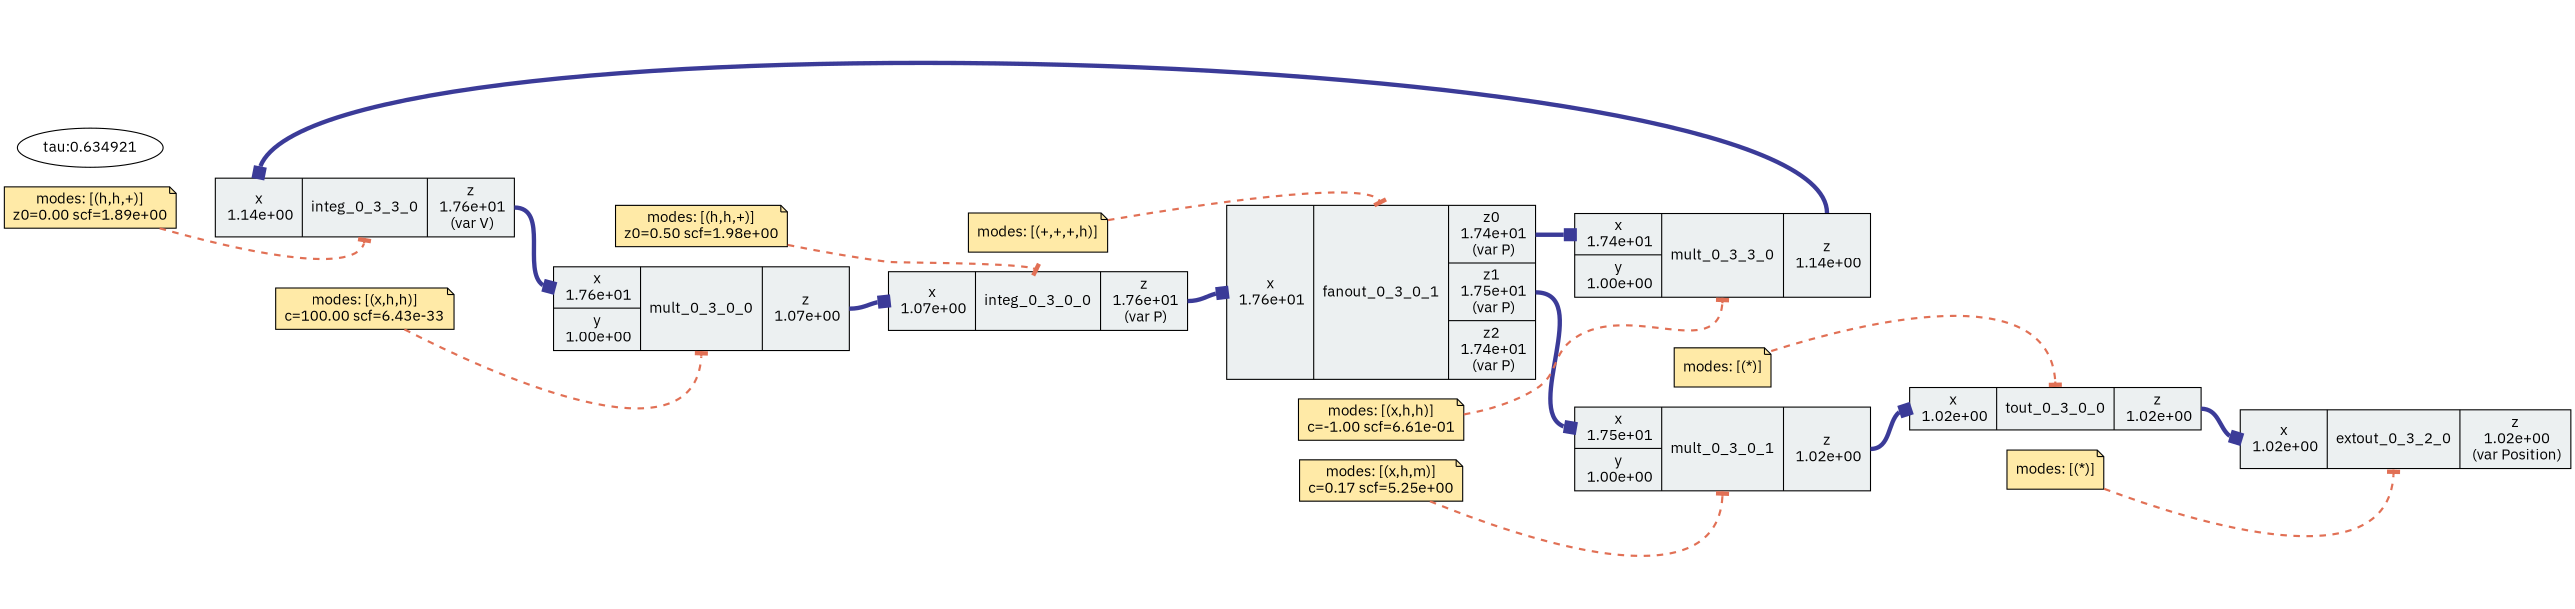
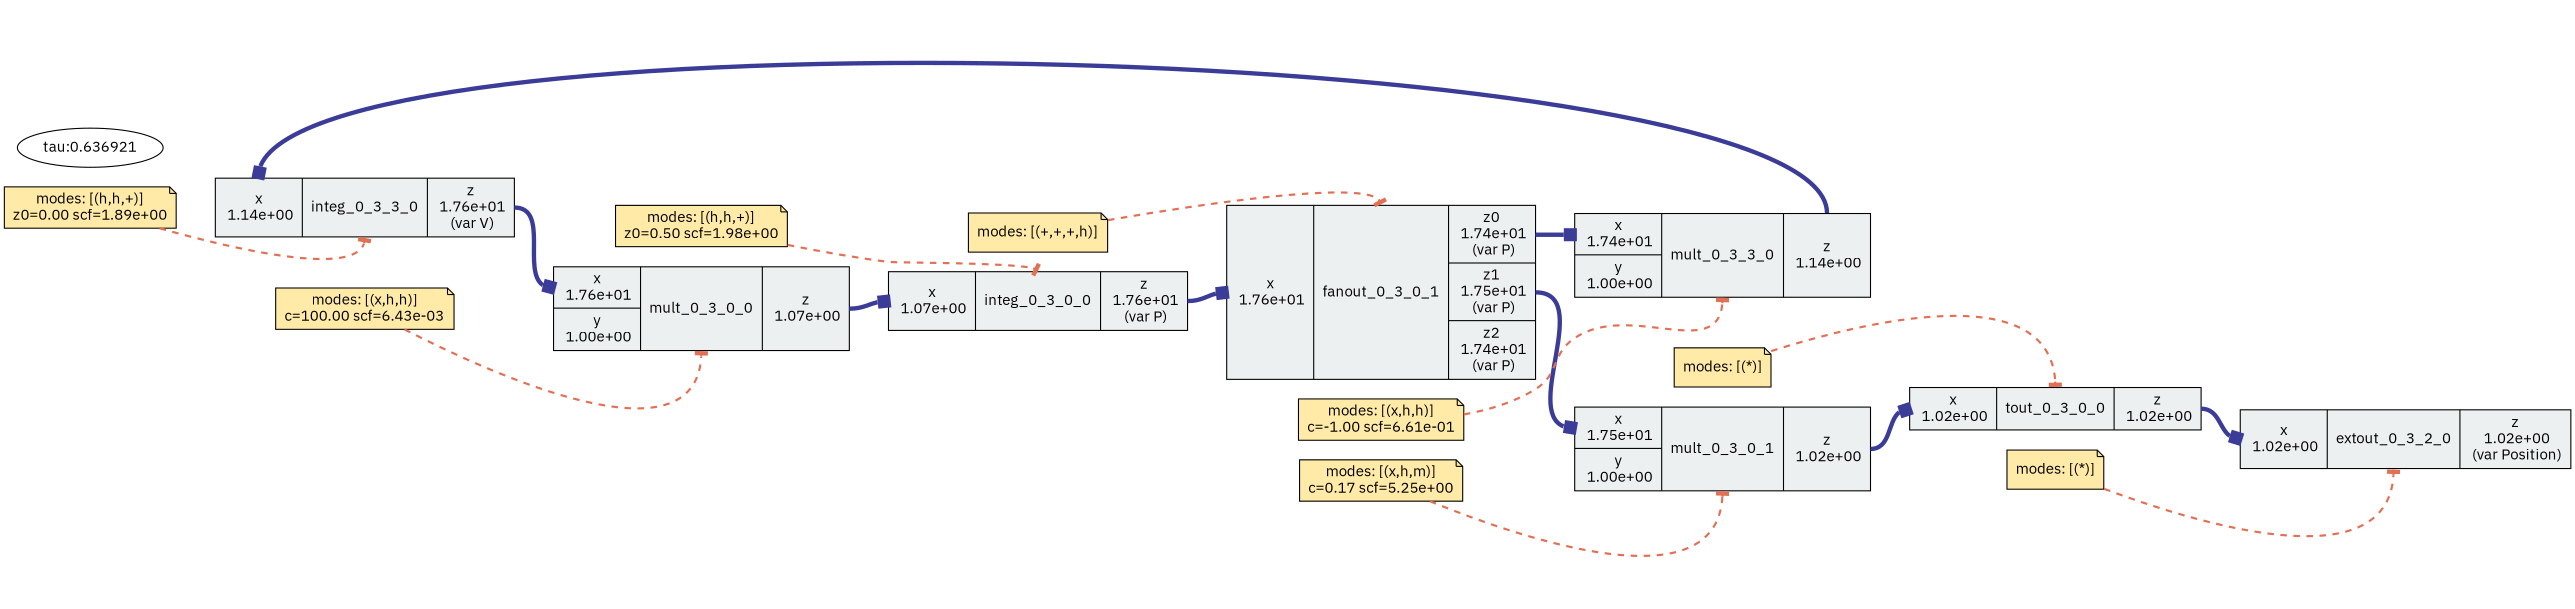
node "tau:0.634921": label "tau:0.634921" -> "tau:0.636921"
node "modes: [(x,h,h)] c=100.00 scf=6.43e-33": label "modes: [(x,h,h)] c=100.00 scf=6.43e-33" -> "modes: [(x,h,h)] c=100.00 scf=6.43e-03"
